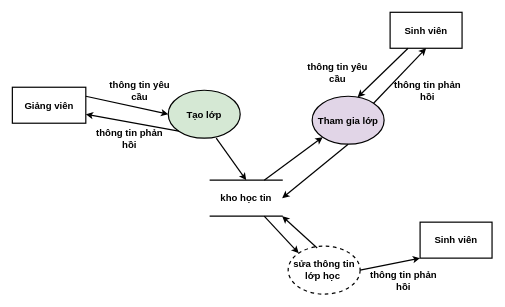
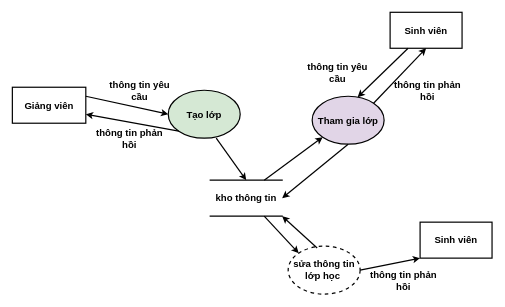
node "kho học tin": label "kho học tin" -> "kho thông tin"
